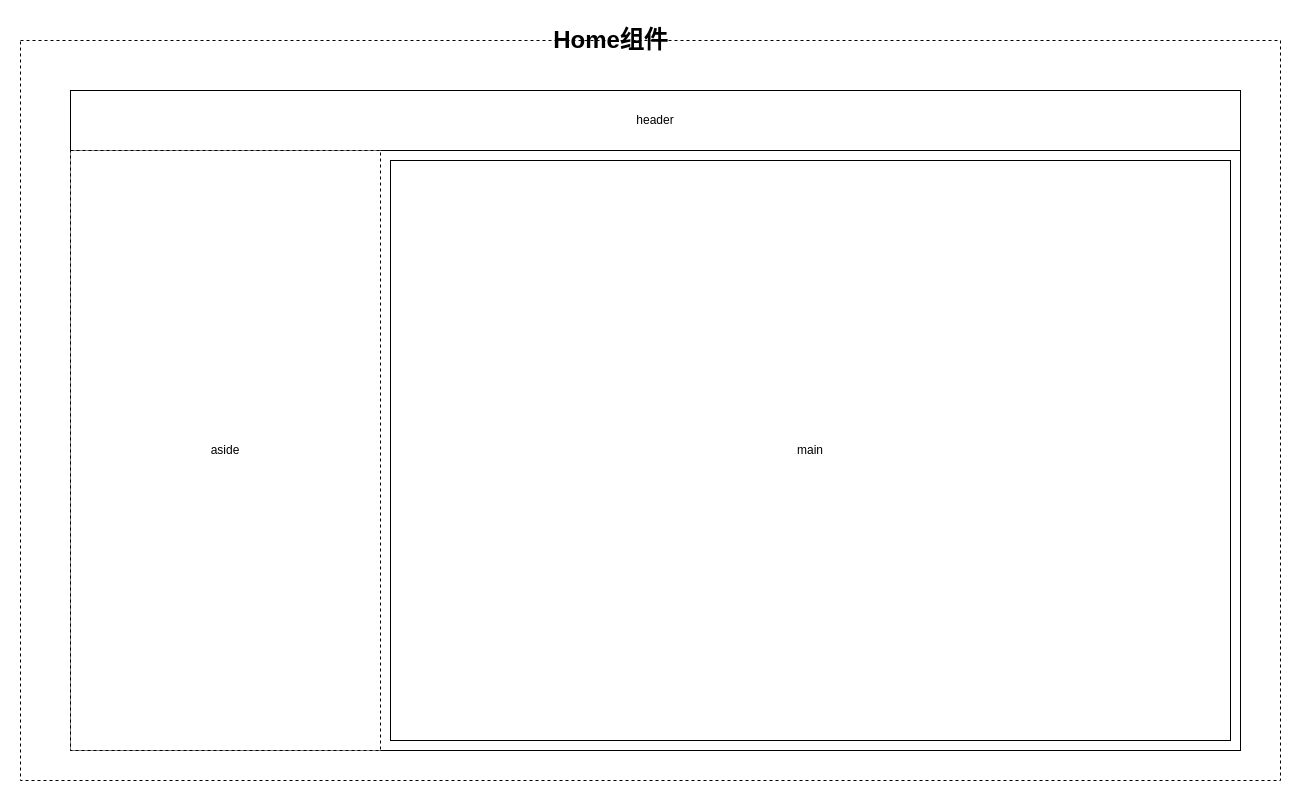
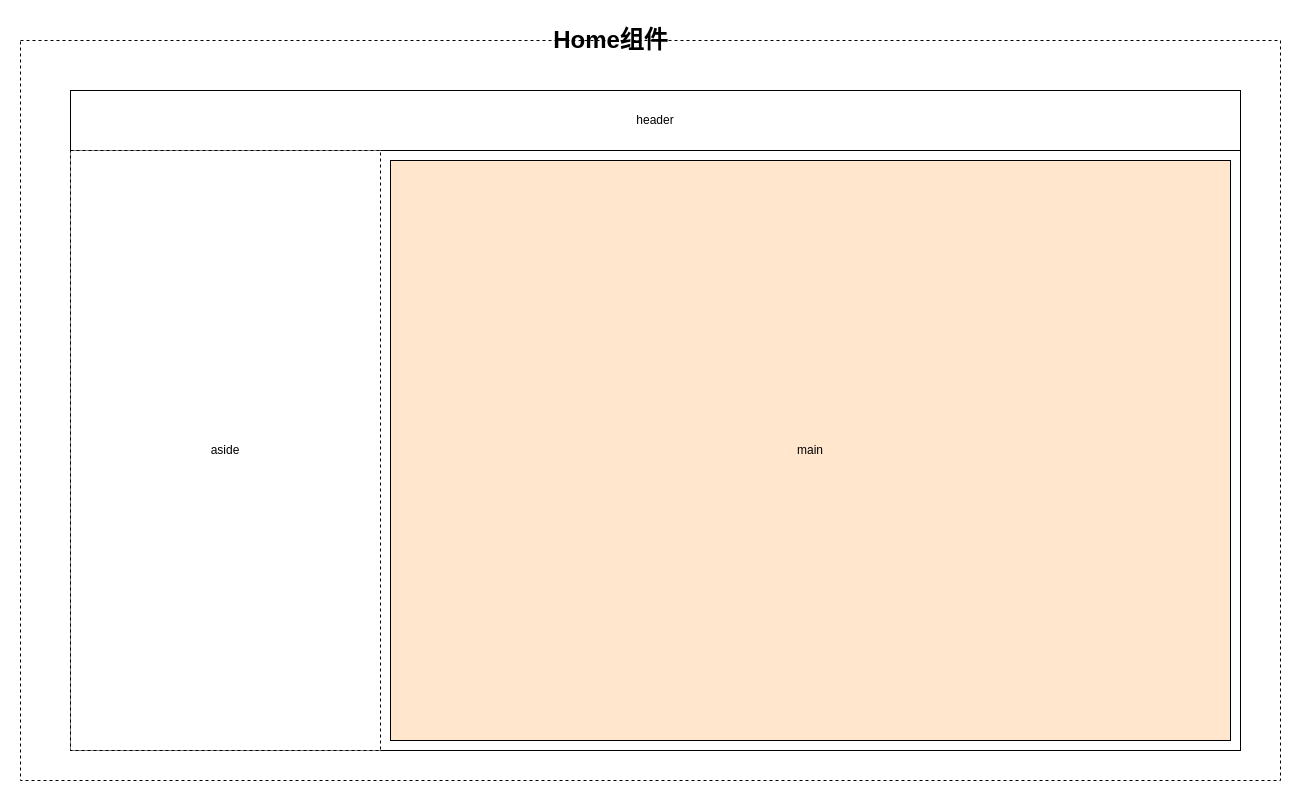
node "main": fillcolor #ffffff -> #ffe6cc
